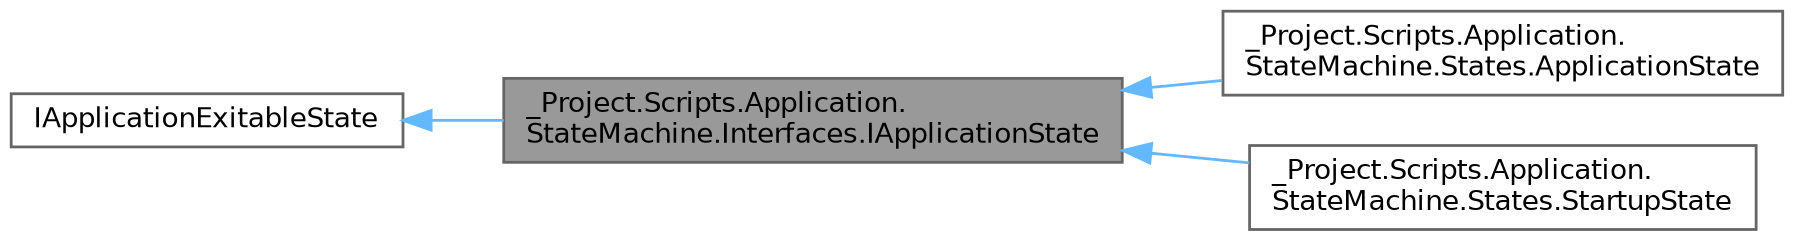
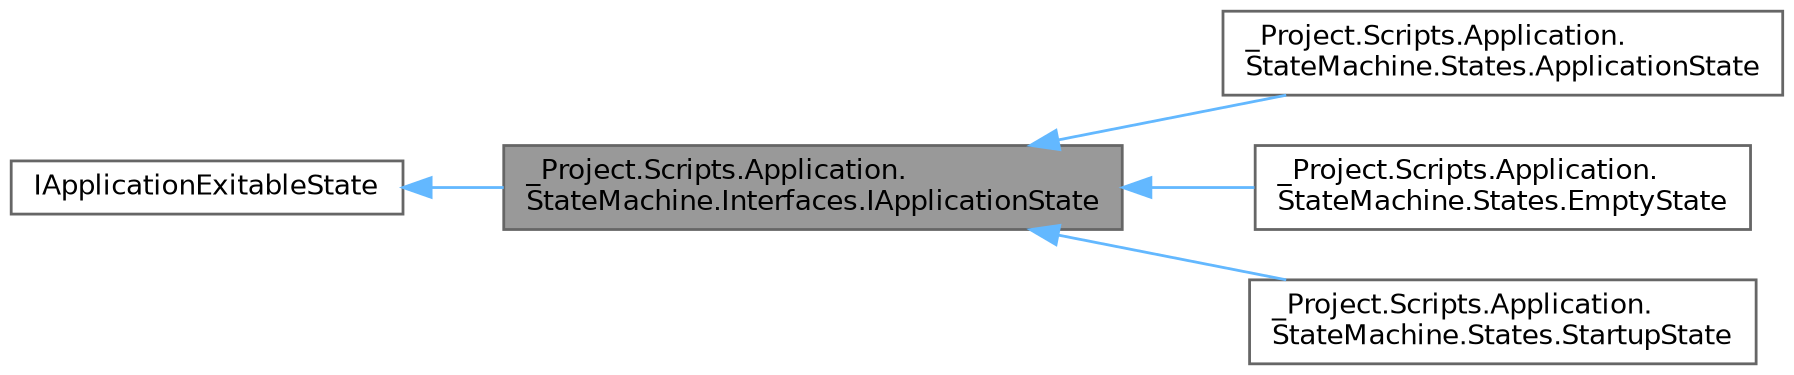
node "_Project.Scripts.Application. StateMachine.States.EmptyState": added
